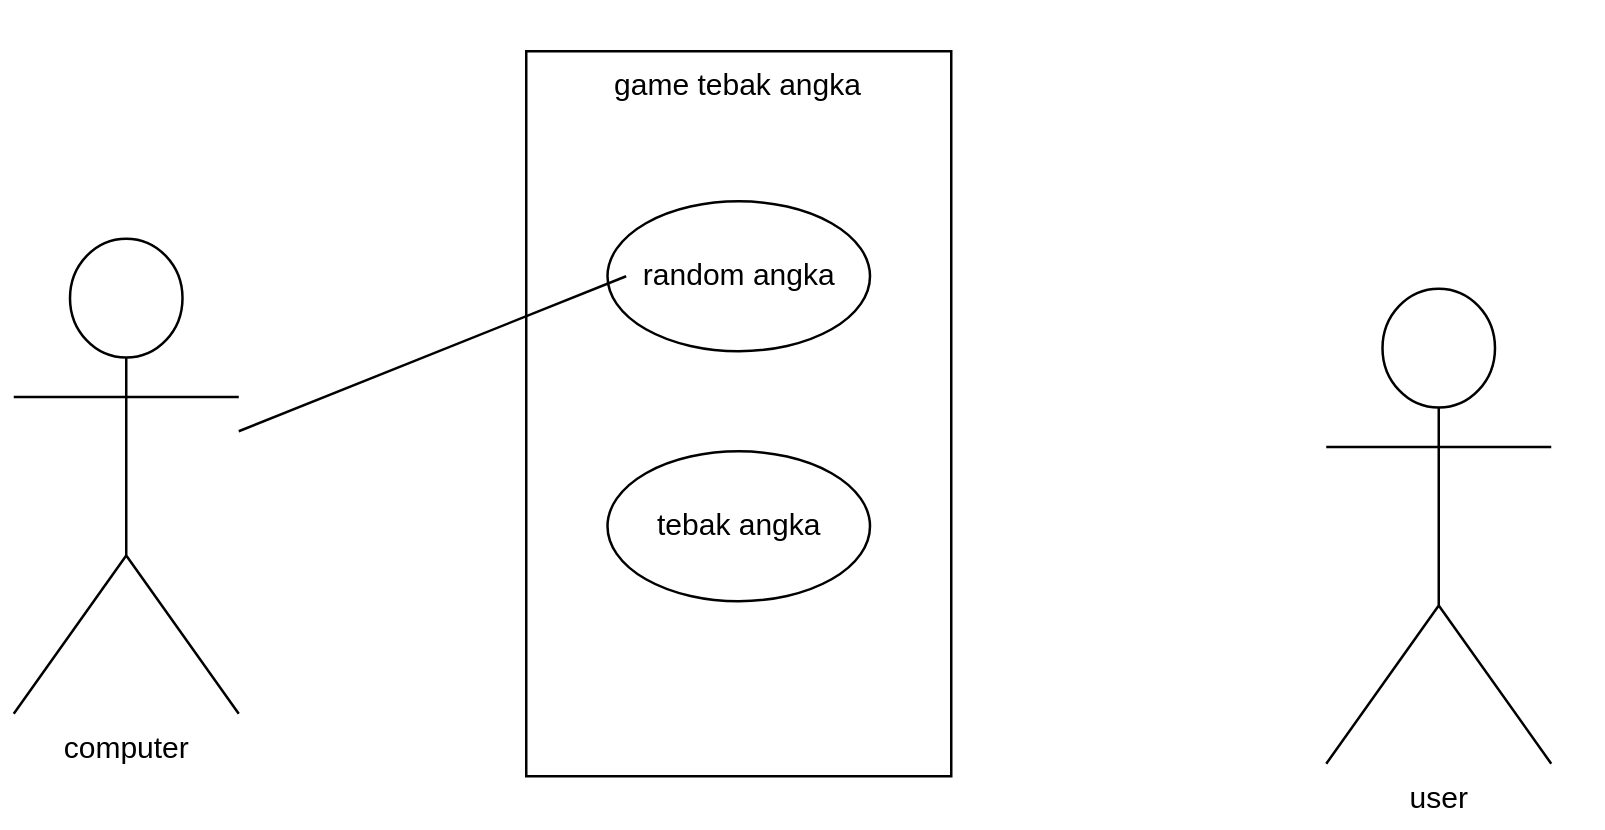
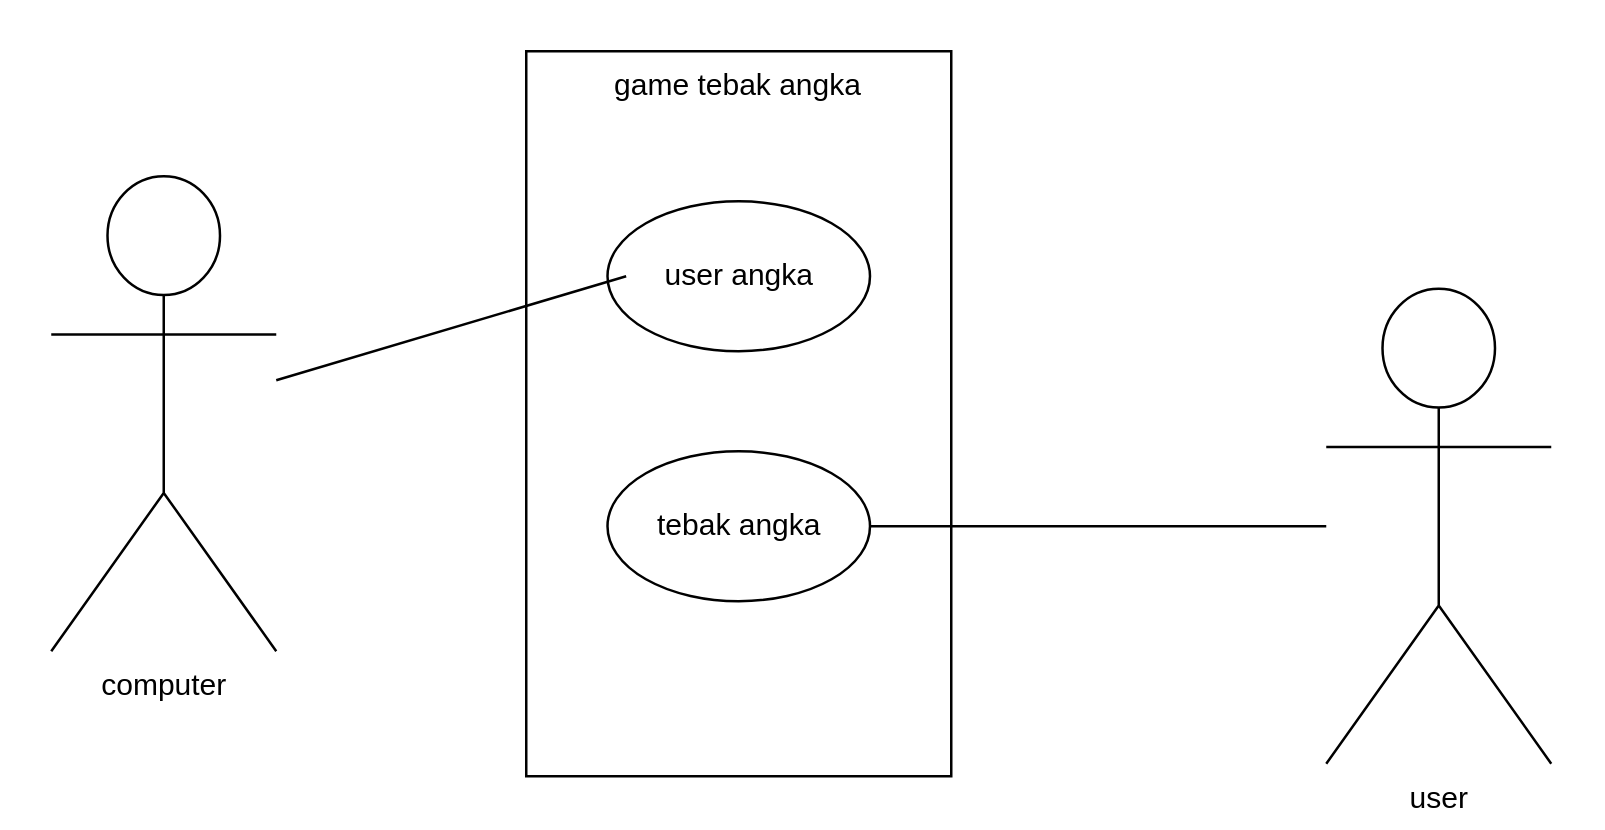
node "random angka": label "random angka" -> "user angka"
node "computer": moved (126, 476) -> (164, 414)
edge "tebak angka" -- "user": added
